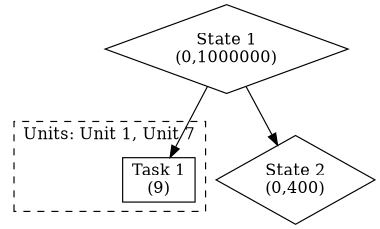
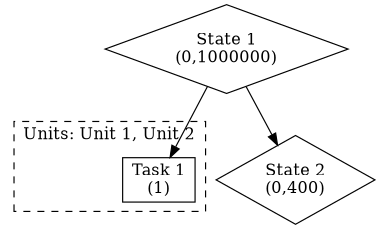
cluster "Units: Unit 1, Unit 7": label "Units: Unit 1, Unit 7" -> "Units: Unit 1, Unit 2"
node "Task 1 (9)": label "Task 1 (9)" -> "Task 1 (1)"
